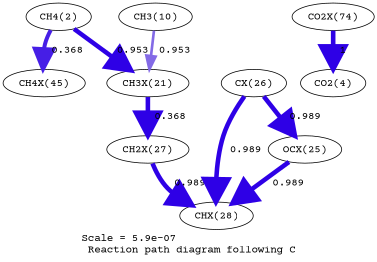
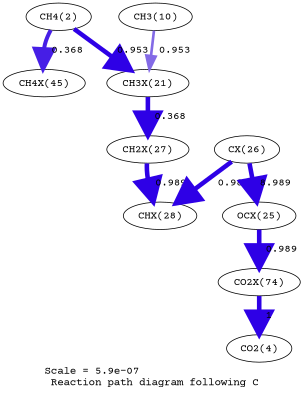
edge "CX(26)" -> "OCX(25)": label " 0.989" -> " 8.989"
edge "OCX(25)" -> "CHX(28)": now "OCX(25)" -> "CO2X(74)"
